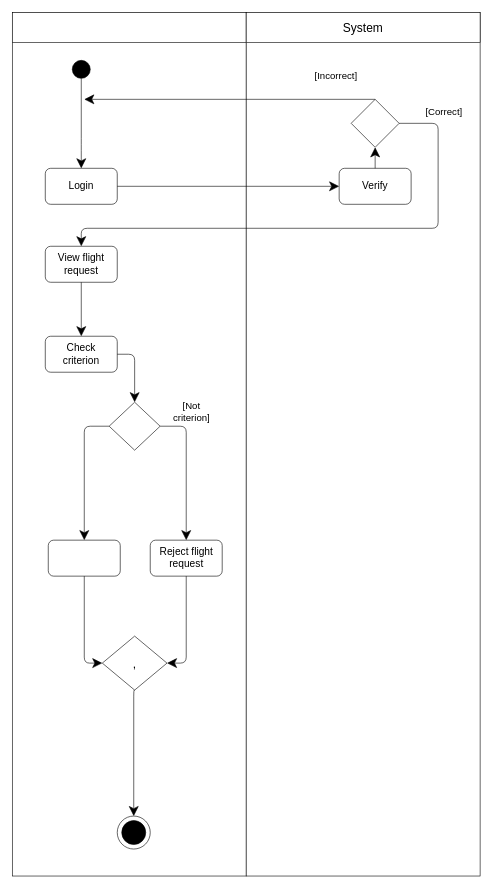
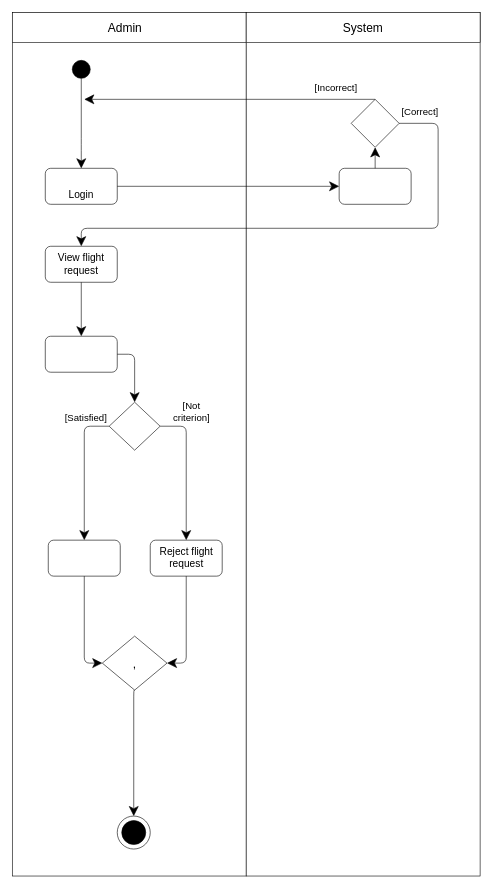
node "Admin": added
node "[Incorrect]": moved (336, 75) -> (336, 87)
node "[Correct]": moved (444, 111) -> (420, 111)
node "Login": moved (81, 186) -> (81, 195)
node "Verify": removed
node "Check criterion": removed
node "[Satisfied]": added
